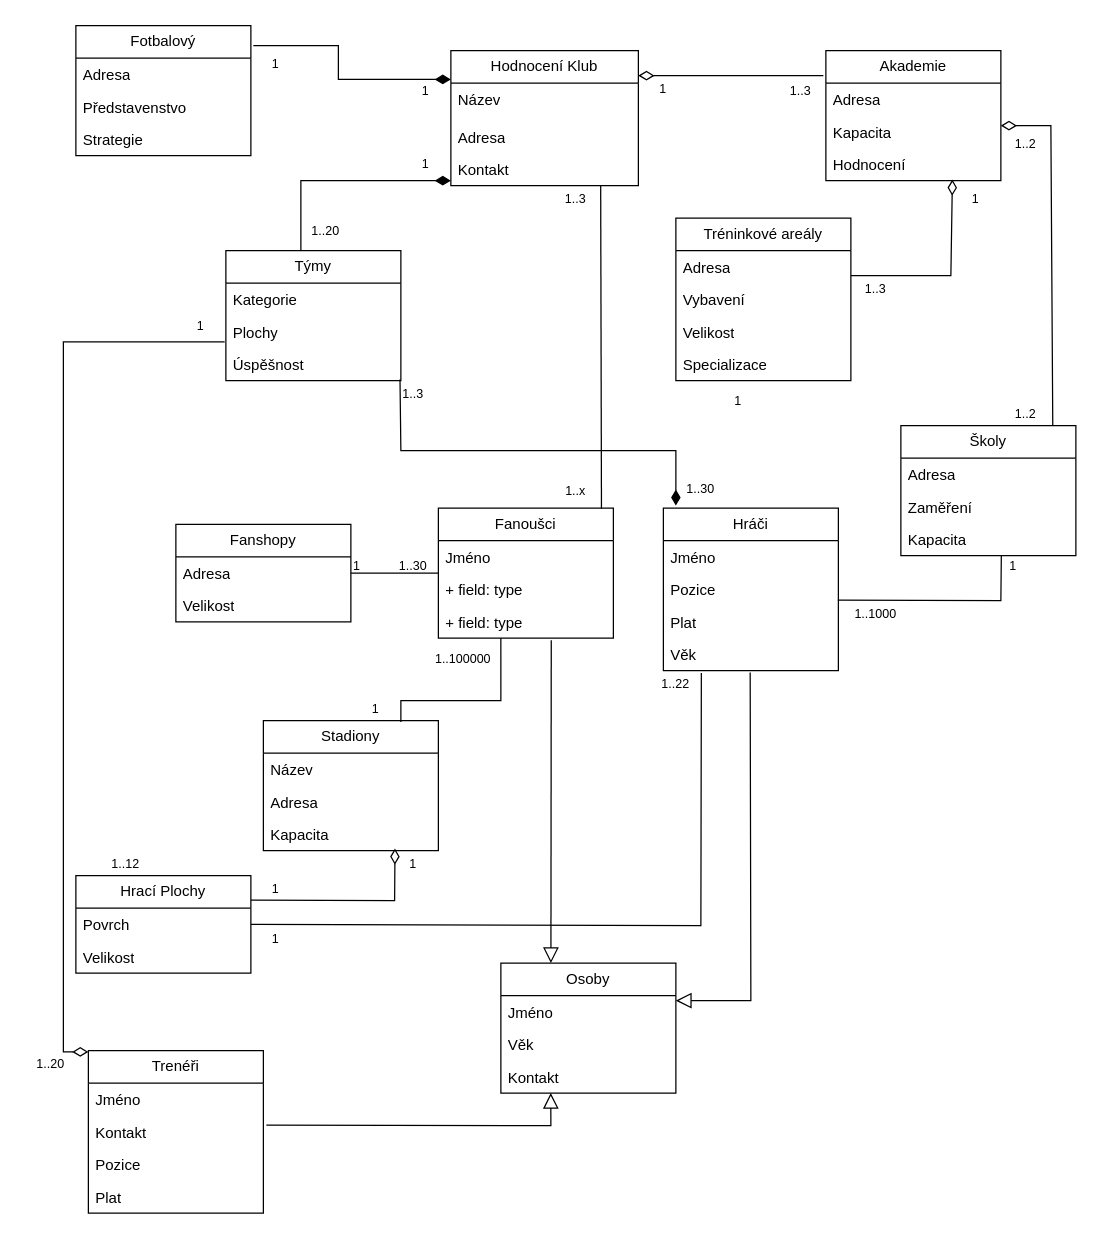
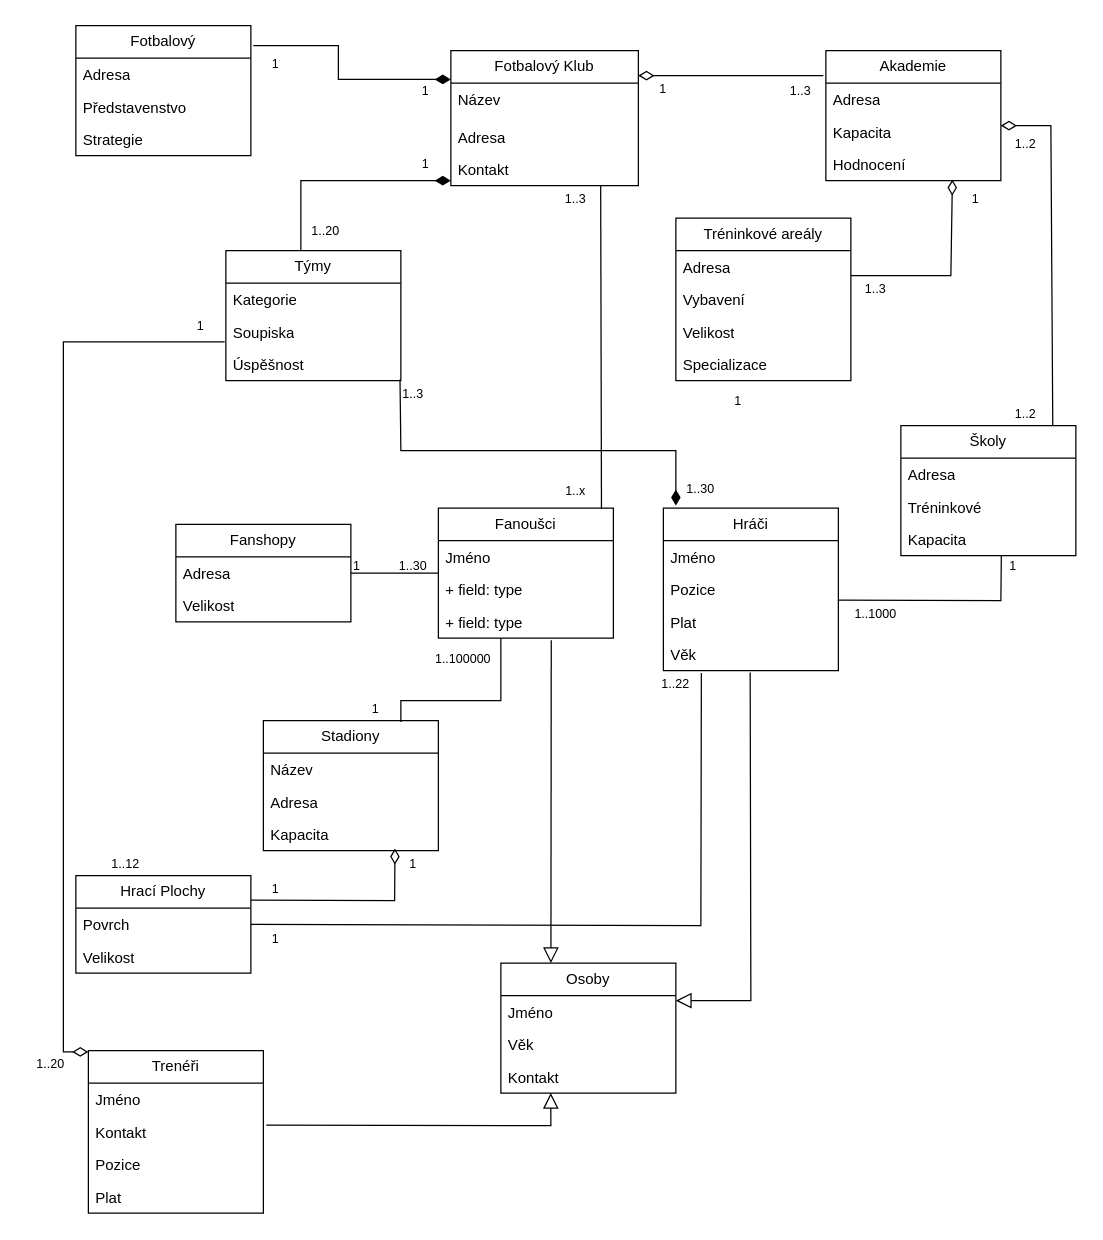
node "Hodnocení Klub": label "Hodnocení Klub" -> "Fotbalový Klub"
node "Plochy": label "Plochy" -> "Soupiska"
node "Zaměření": label "Zaměření" -> "Tréninkové"
